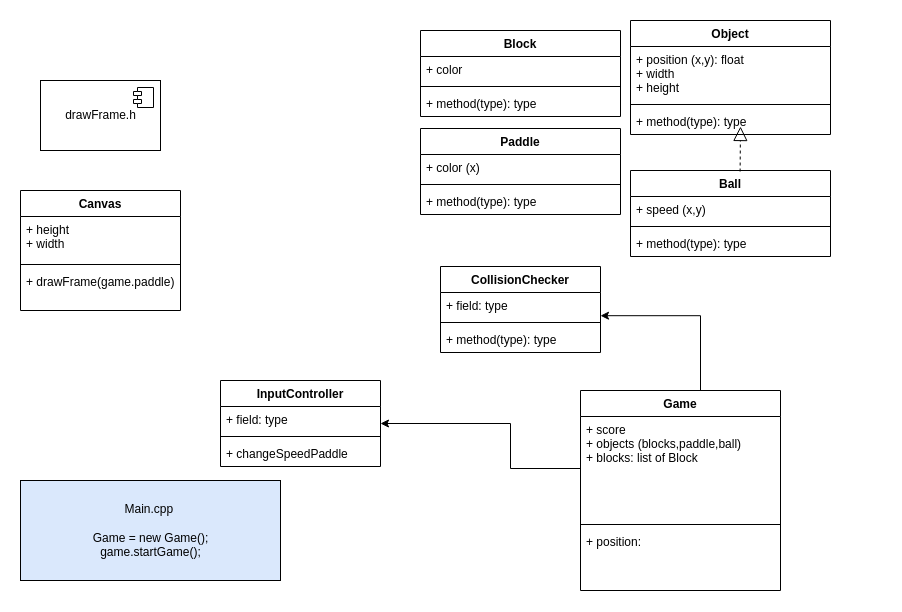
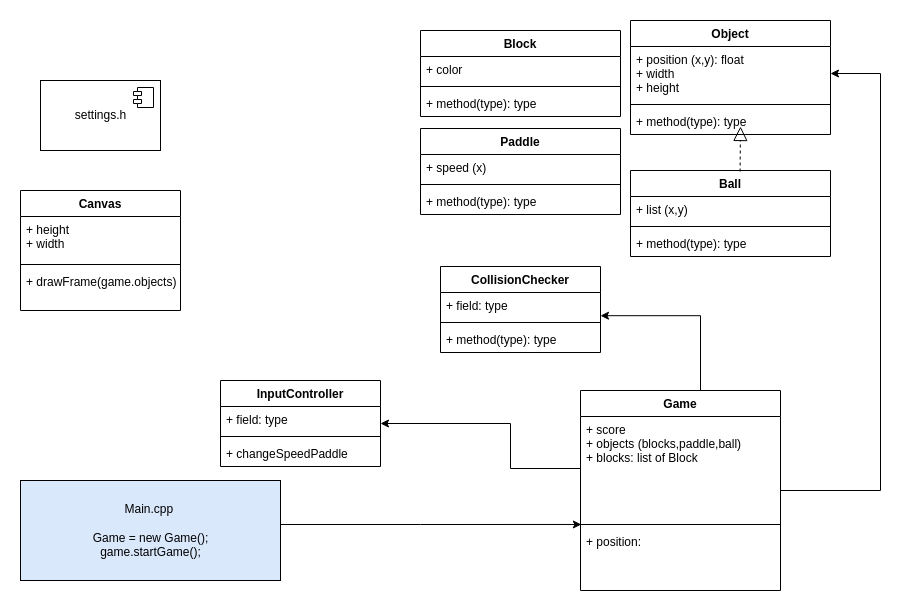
node "drawFrame.h": label "drawFrame.h" -> "settings.h"
node "+ color (x)": label "+ color (x)" -> "+ speed (x)"
node "+ speed (x,y)": label "+ speed (x,y)" -> "+ list (x,y)"
node "+ drawFrame(game.paddle)": label "+ drawFrame(game.paddle)" -> "+ drawFrame(game.objects)"
edge "Game" -> "+ position (x,y): float + width + height": added
edge "Main.cpp Game = new Game(); game.startGame();" -> "+ position:": added
